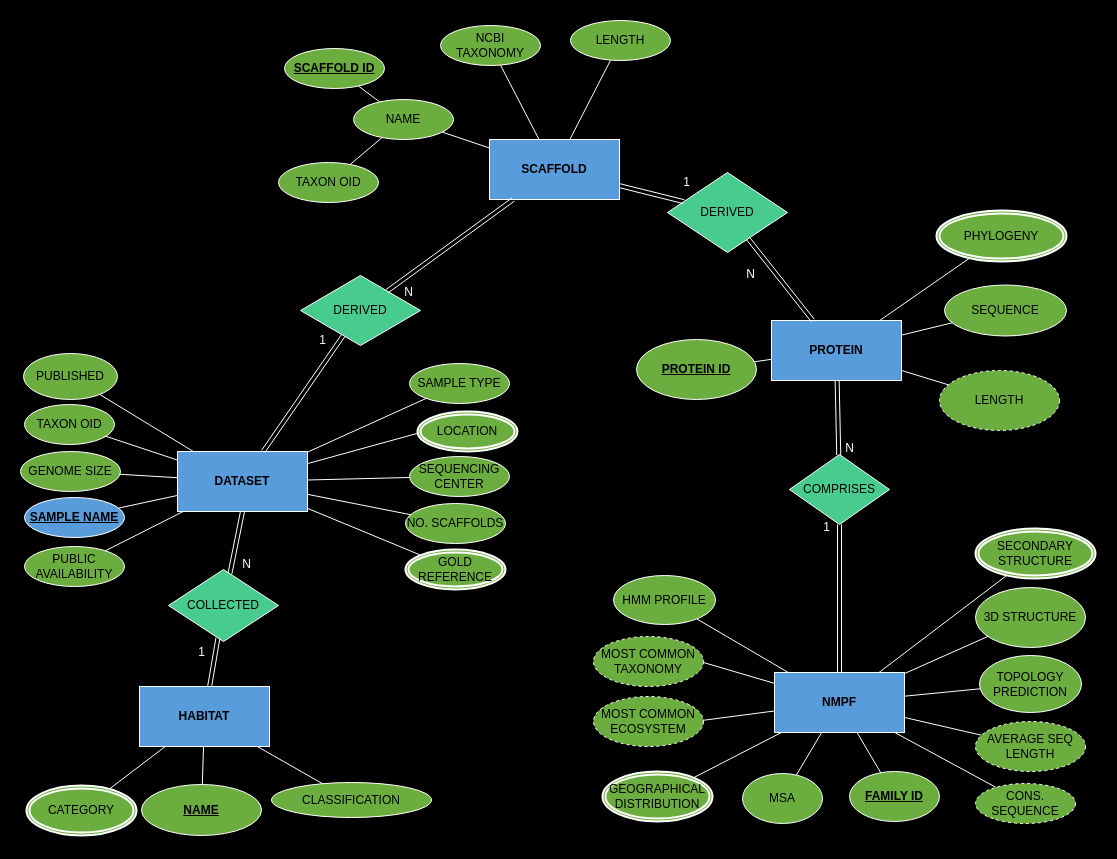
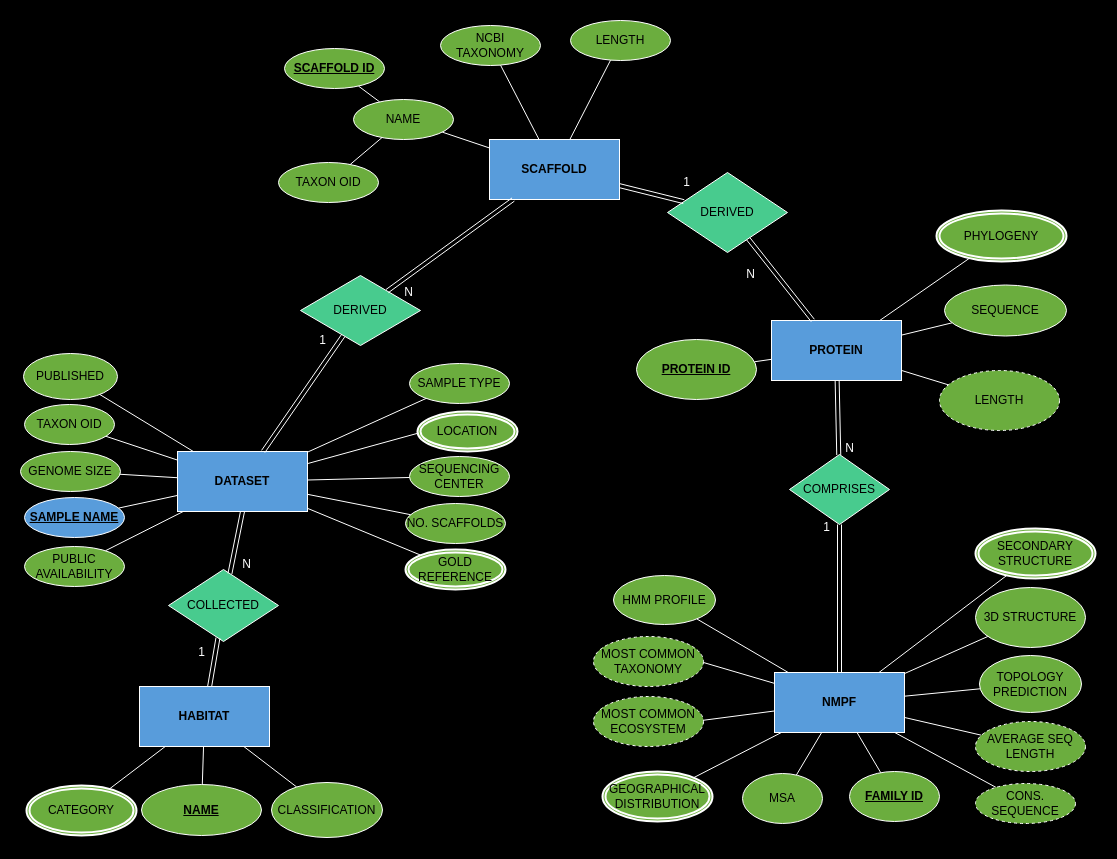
node "CLASSIFICATION": size 160x35 -> 111x55
